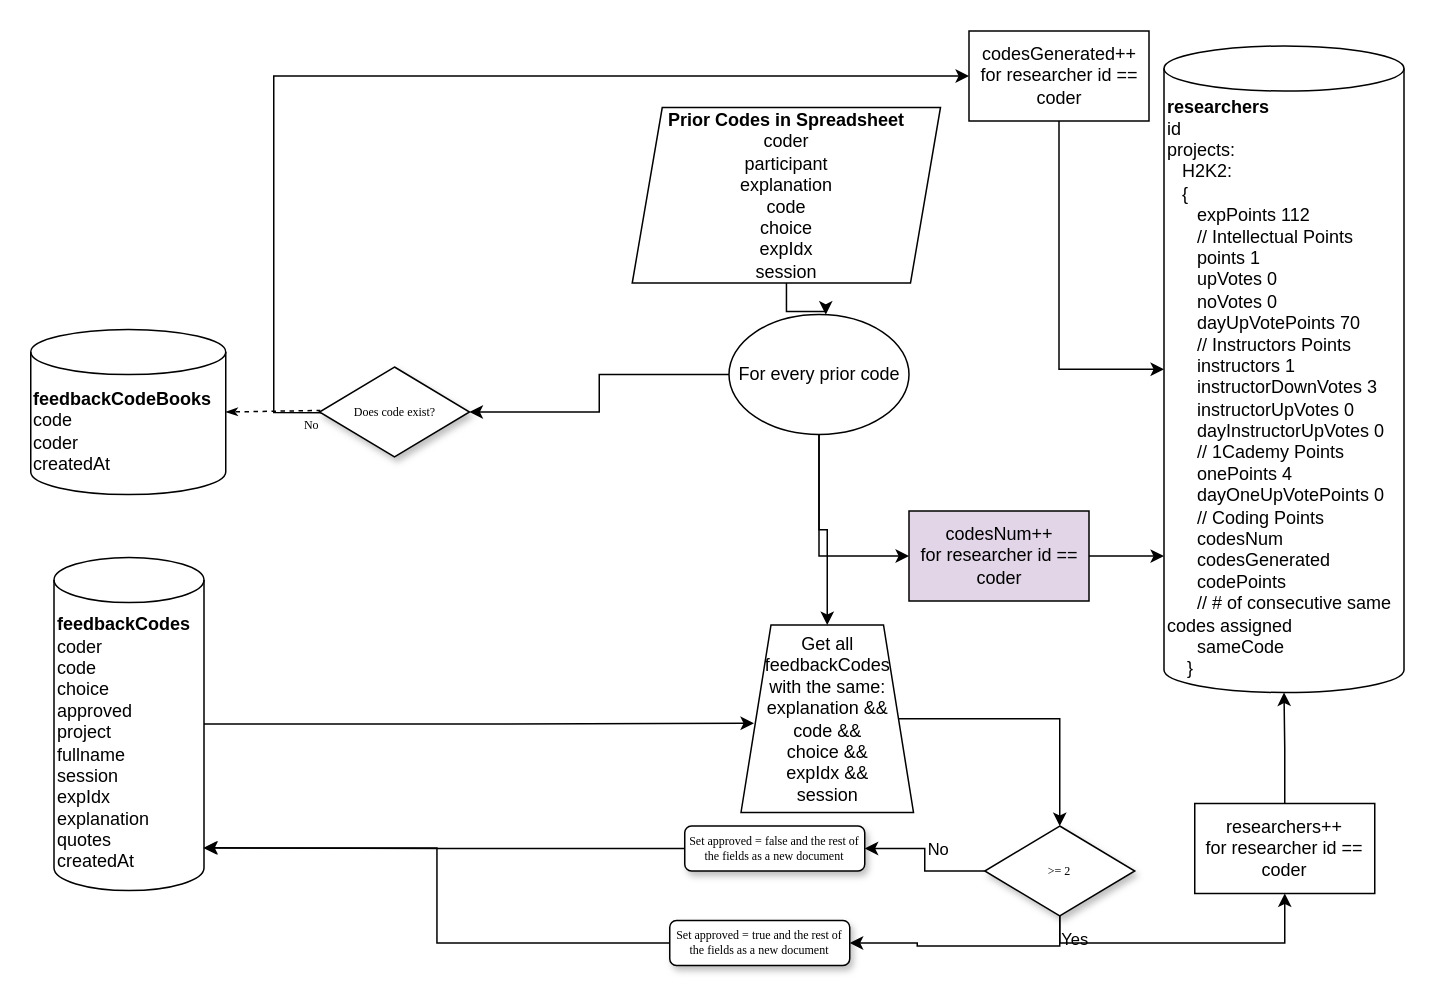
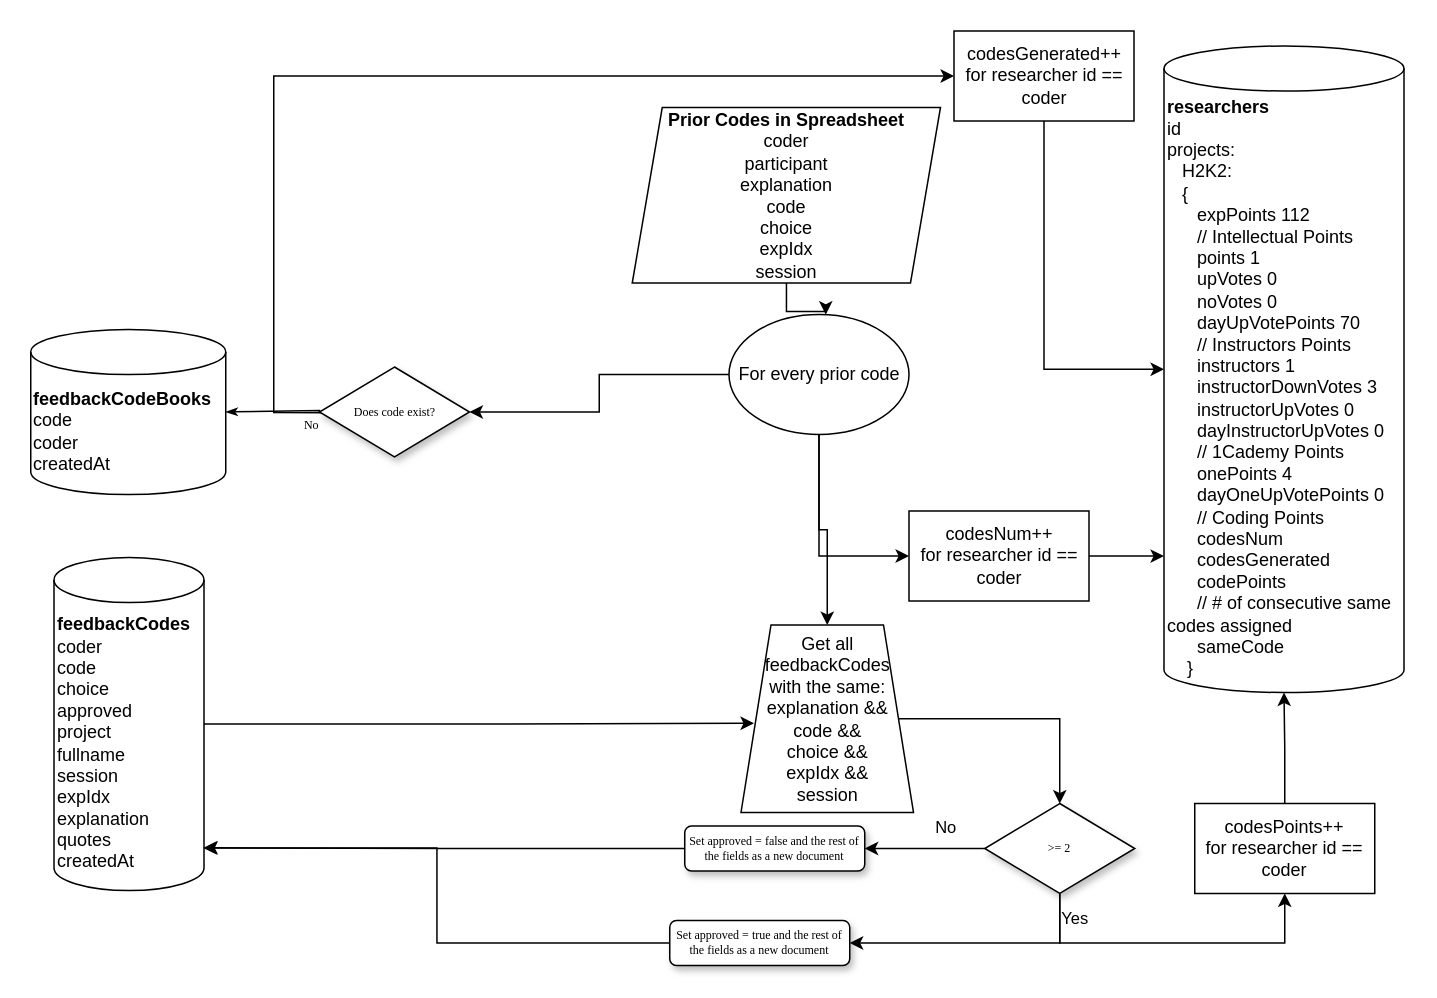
node "codesGenerated++ for researcher id == coder": moved (1059, 76) -> (1044, 76)
edge "Does code exist?" -> "feedbackCodeBooks code coder createdAt": style dashed -> solid
node "codesNum++ for researcher id == coder": fillcolor #e1d5e7 -> #ffffff
node "researchers++ for researcher id == coder": label "researchers++ for researcher id == coder" -> "codesPoints++ for researcher id == coder"
node ">= 2": moved (1060, 871) -> (1060, 848)
